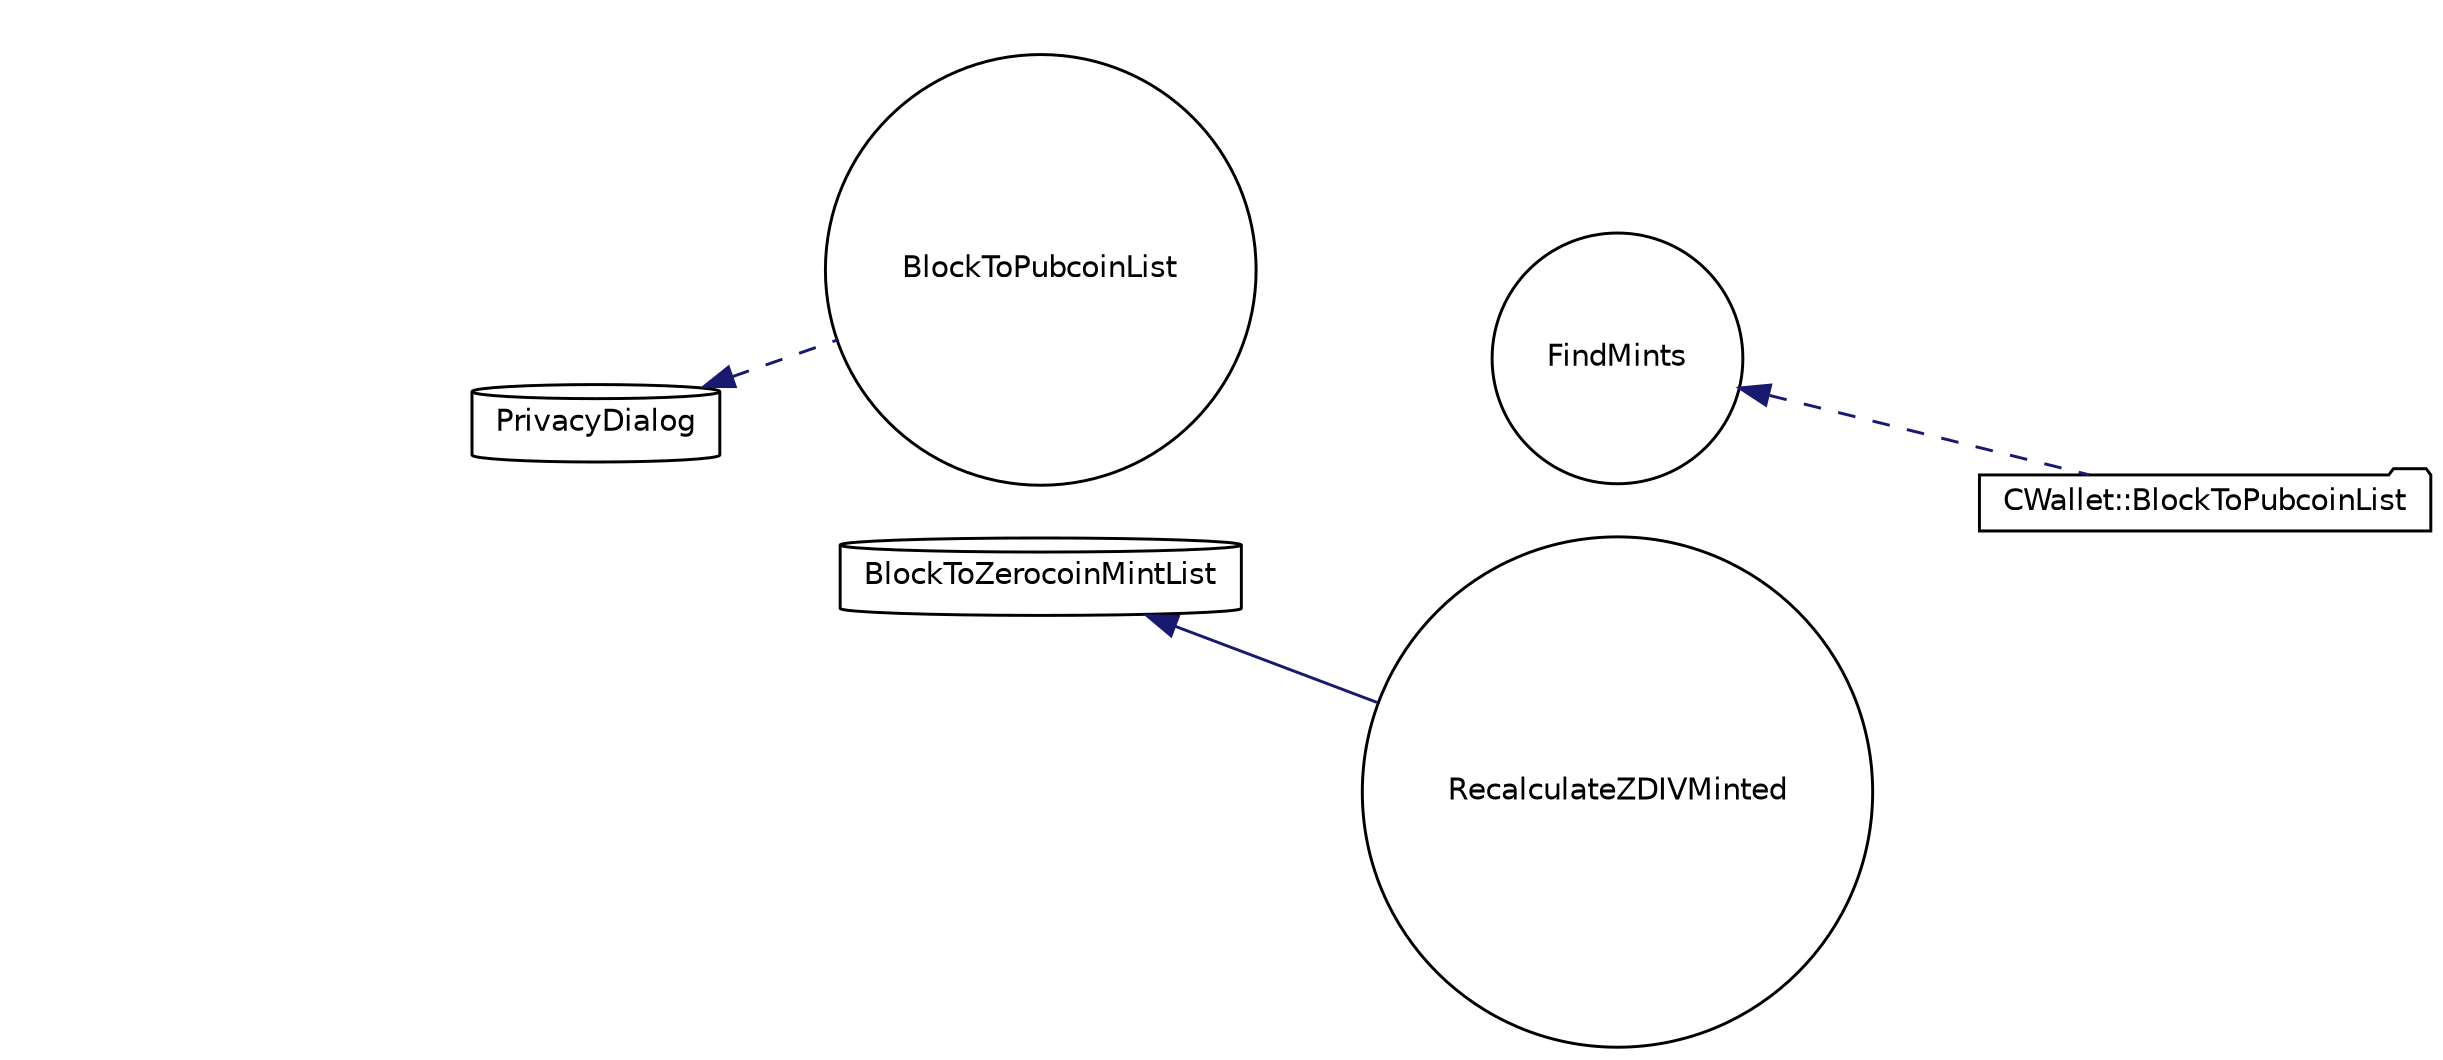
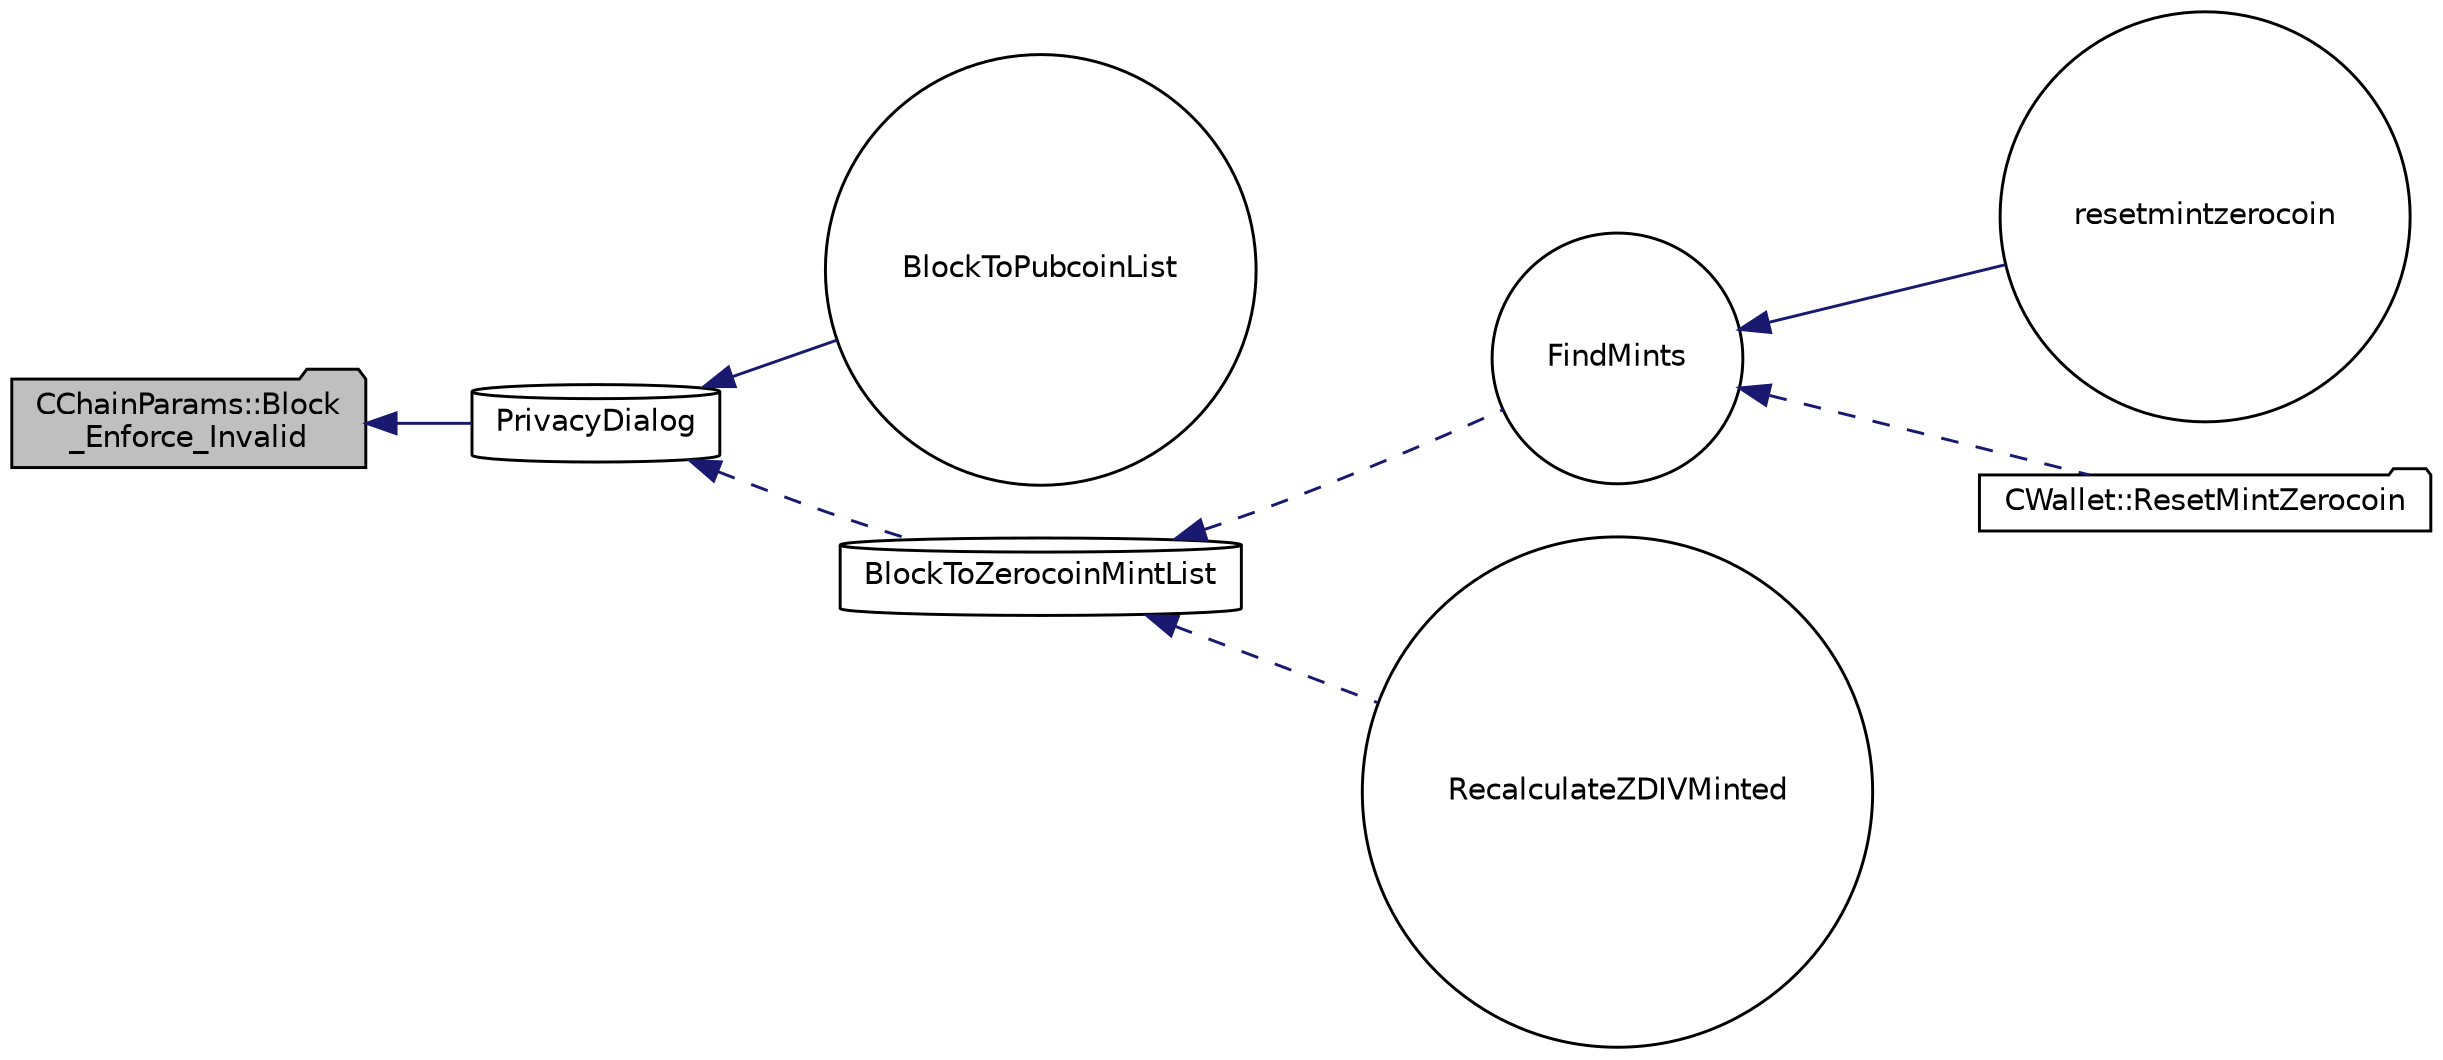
node "resetmintzerocoin": added
edge "BlockToPubcoinList" -> "PrivacyDialog": style dashed -> solid
node "CChainParams::Block _Enforce_Invalid": added
edge "FindMints" -> "BlockToZerocoinMintList": added
node "CWallet::BlockToPubcoinList": label "CWallet::BlockToPubcoinList" -> "CWallet::ResetMintZerocoin"
edge "BlockToZerocoinMintList" -> "PrivacyDialog": added
edge "RecalculateZDIVMinted" -> "BlockToZerocoinMintList": style solid -> dashed
